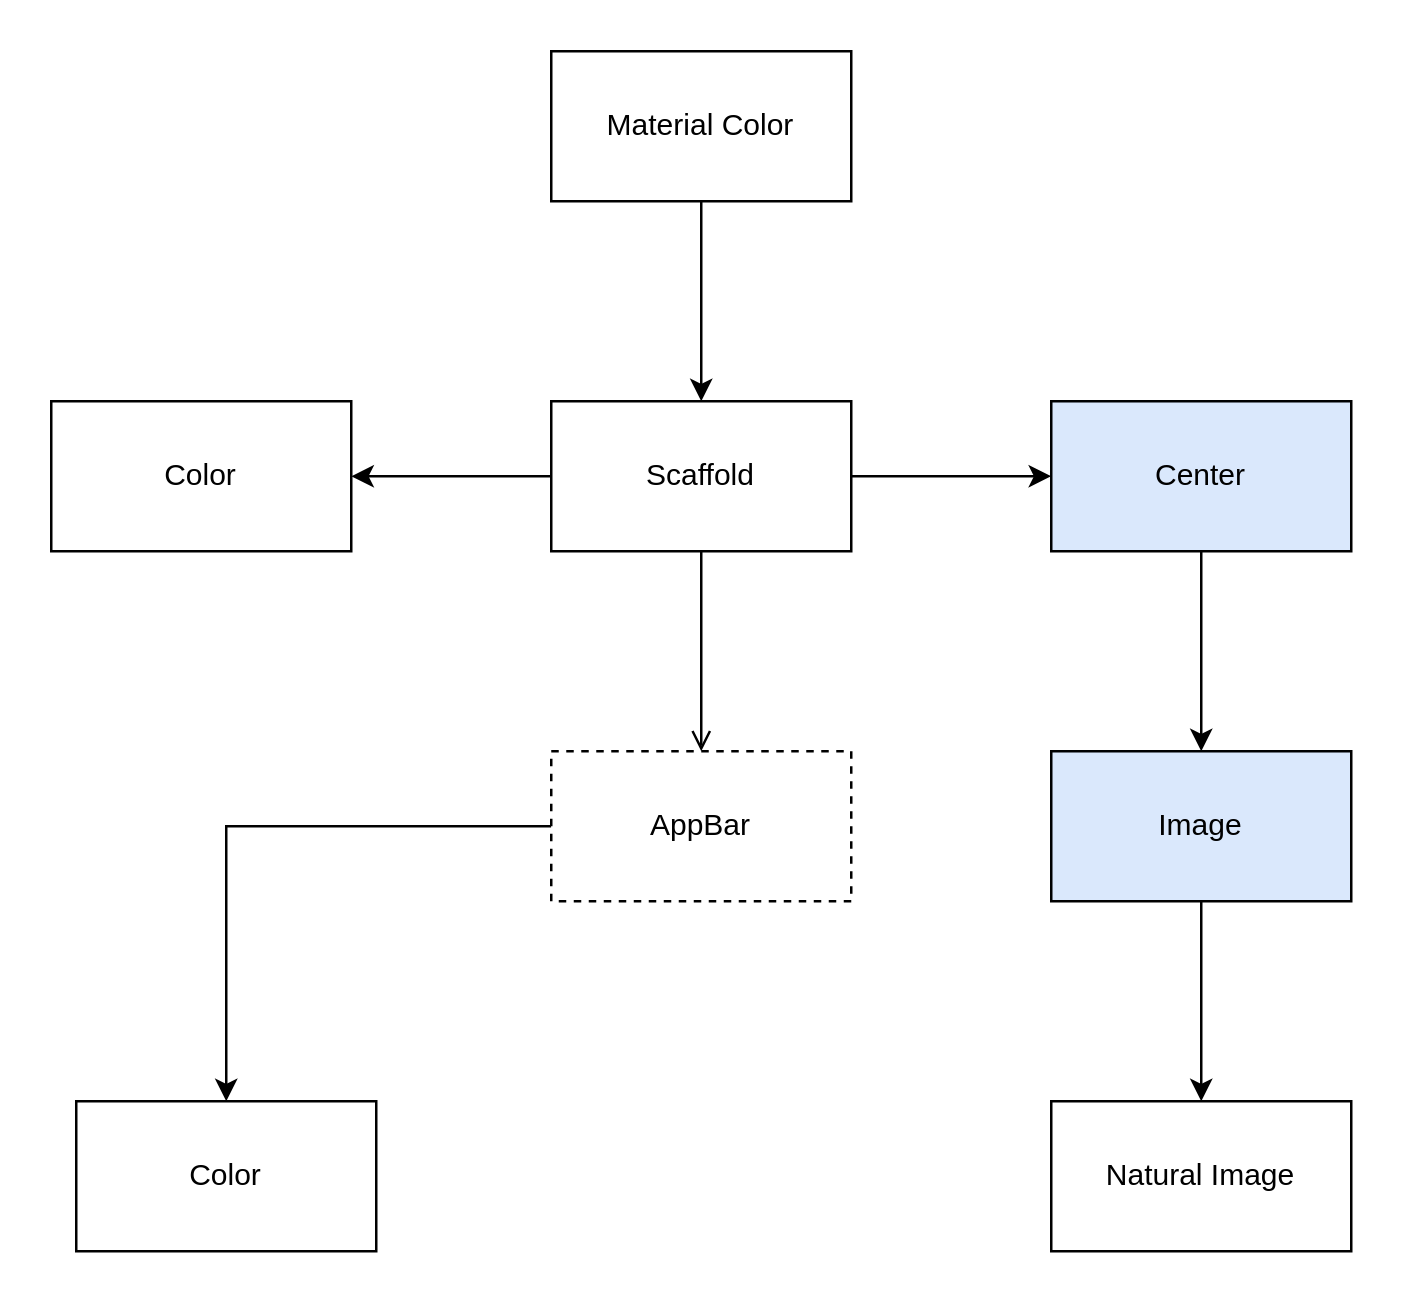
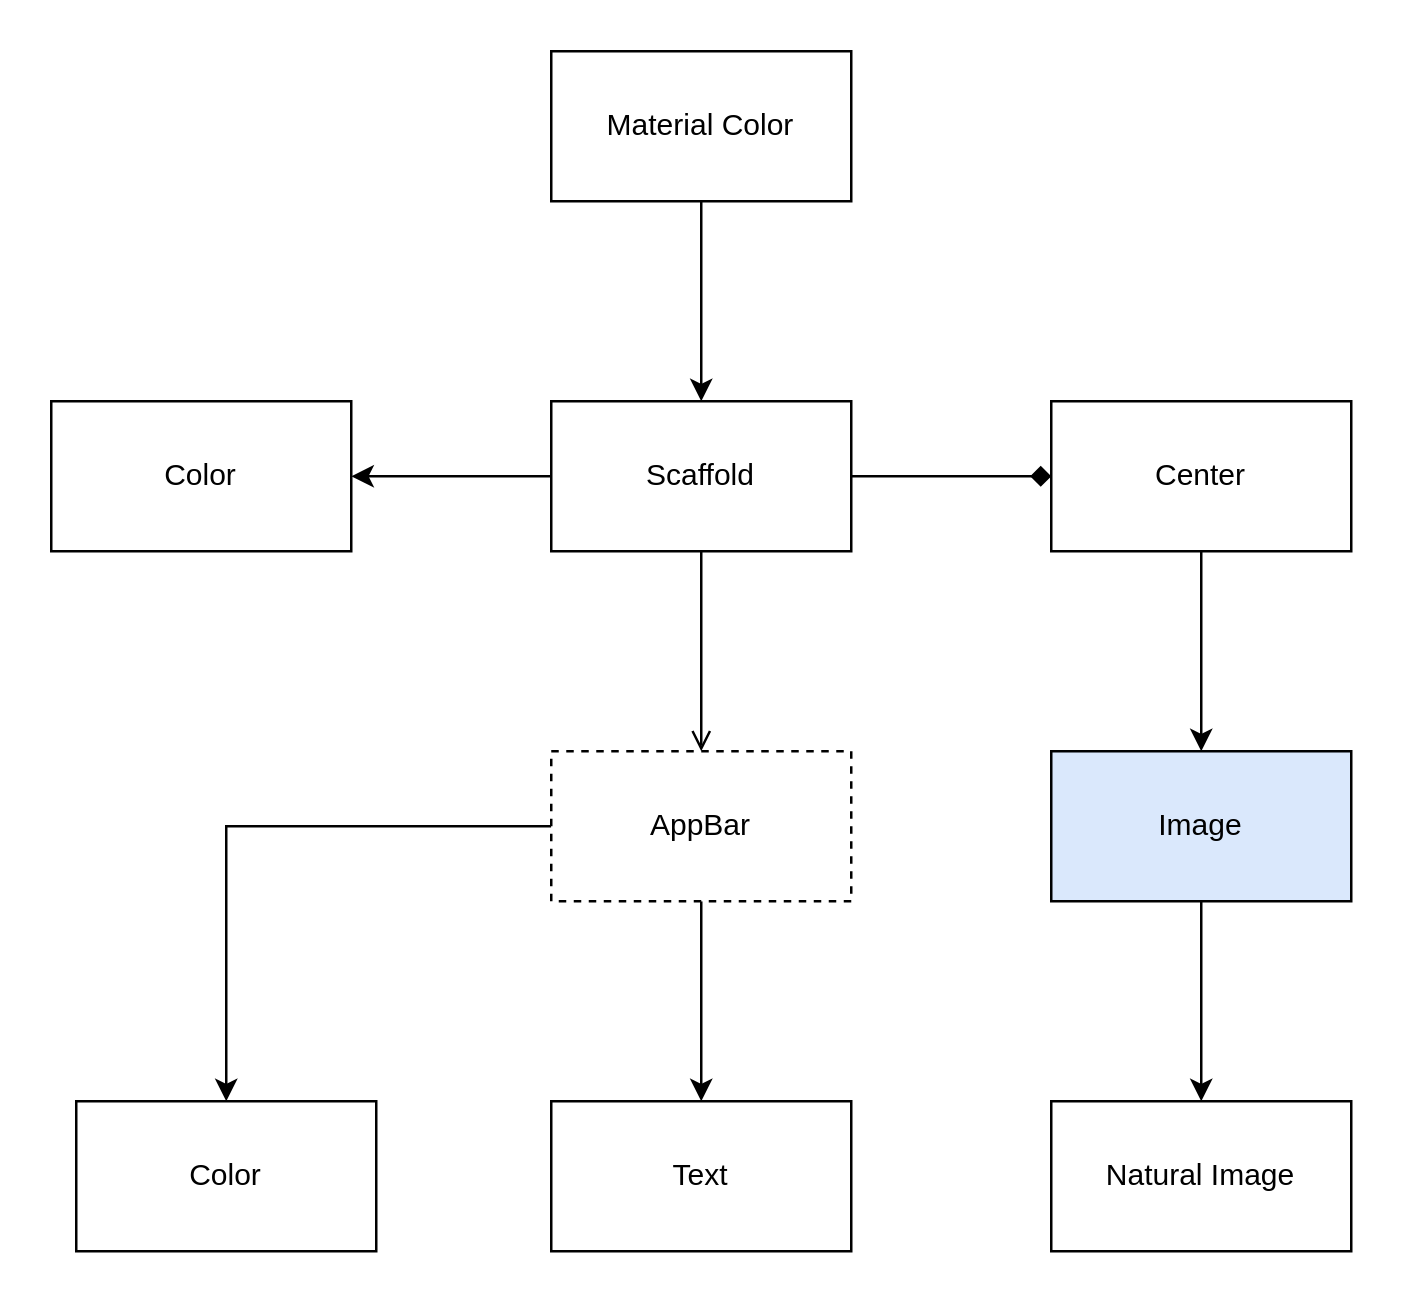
edge "Scaffold" -> "Center": arrowhead classic -> diamond
node "Center": fillcolor #dae8fc -> #ffffff
edge "AppBar" -> "Text": added
node "Text": added
